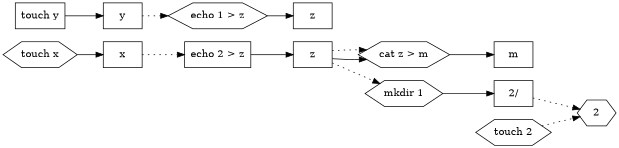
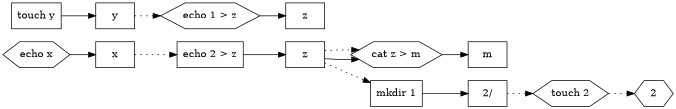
node "touch x": label "touch x" -> "echo x"
node "mkdir 1": shape hexagon -> box
edge "2/" -> "2": now "2/" -> "touch 2"
